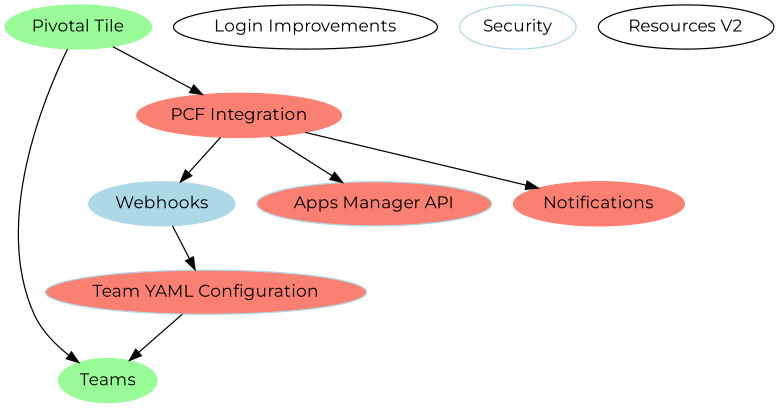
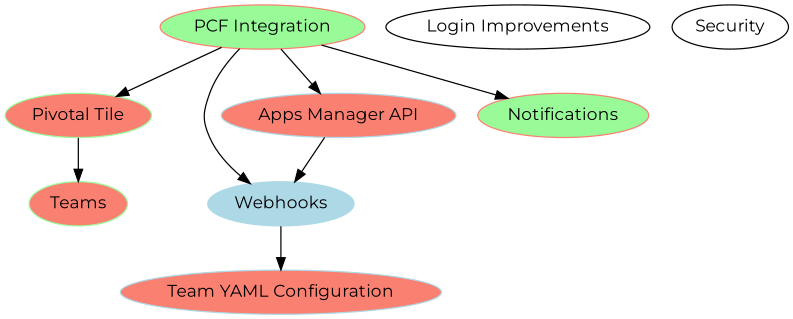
node "Pivotal Tile": fillcolor palegreen -> salmon
node "Security": color lightblue -> black
node "Resources V2": removed
edge "Pivotal Tile" -> "PCF Integration": reversed
node "PCF Integration": fillcolor salmon -> palegreen
edge "Apps Manager API" -> "Webhooks": added
node "Notifications": fillcolor salmon -> palegreen
edge "Team YAML Configuration" -> "Teams": removed
node "Teams": fillcolor palegreen -> salmon
